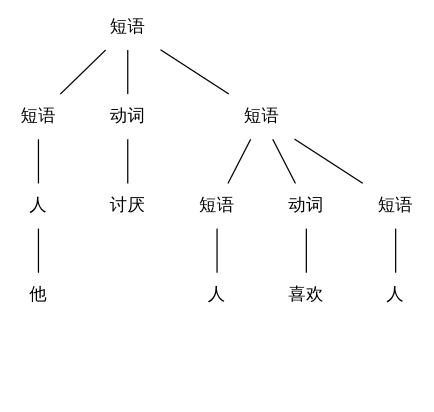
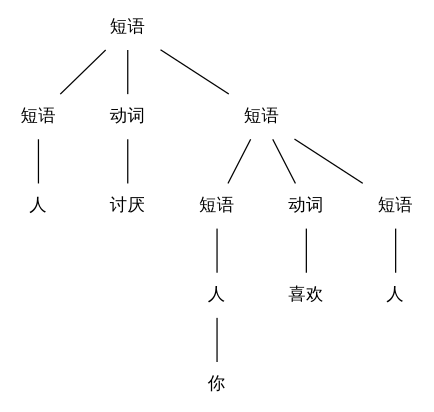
node "他": removed
node "你": added
